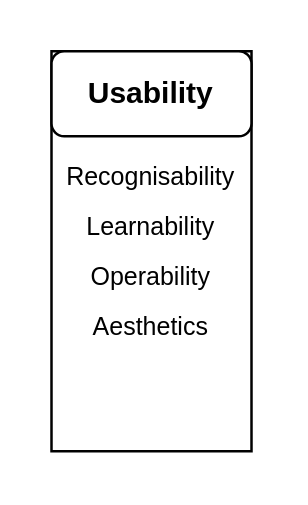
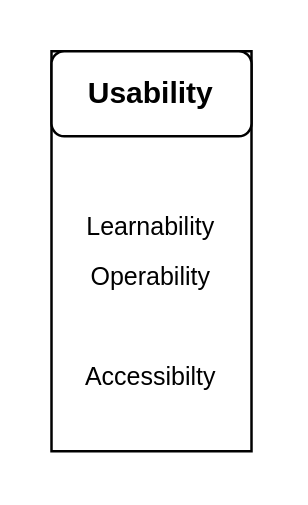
node "Recognisability": removed
node "Aesthetics": removed
node "Accessibilty": added
